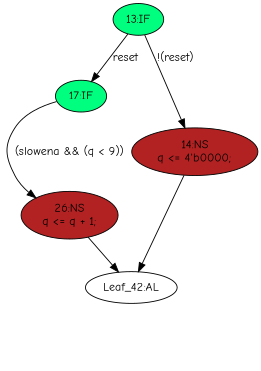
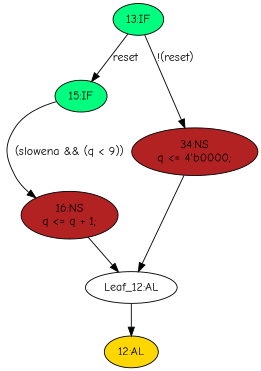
node "17:IF": label "17:IF" -> "15:IF"
node "14:NS q <= 4'b0000;": label "14:NS q <= 4'b0000;" -> "34:NS q <= 4'b0000;"
node "26:NS q <= q + 1;": label "26:NS q <= q + 1;" -> "16:NS q <= q + 1;"
node "Leaf_42:AL": label "Leaf_42:AL" -> "Leaf_12:AL"
node "12:AL": added
